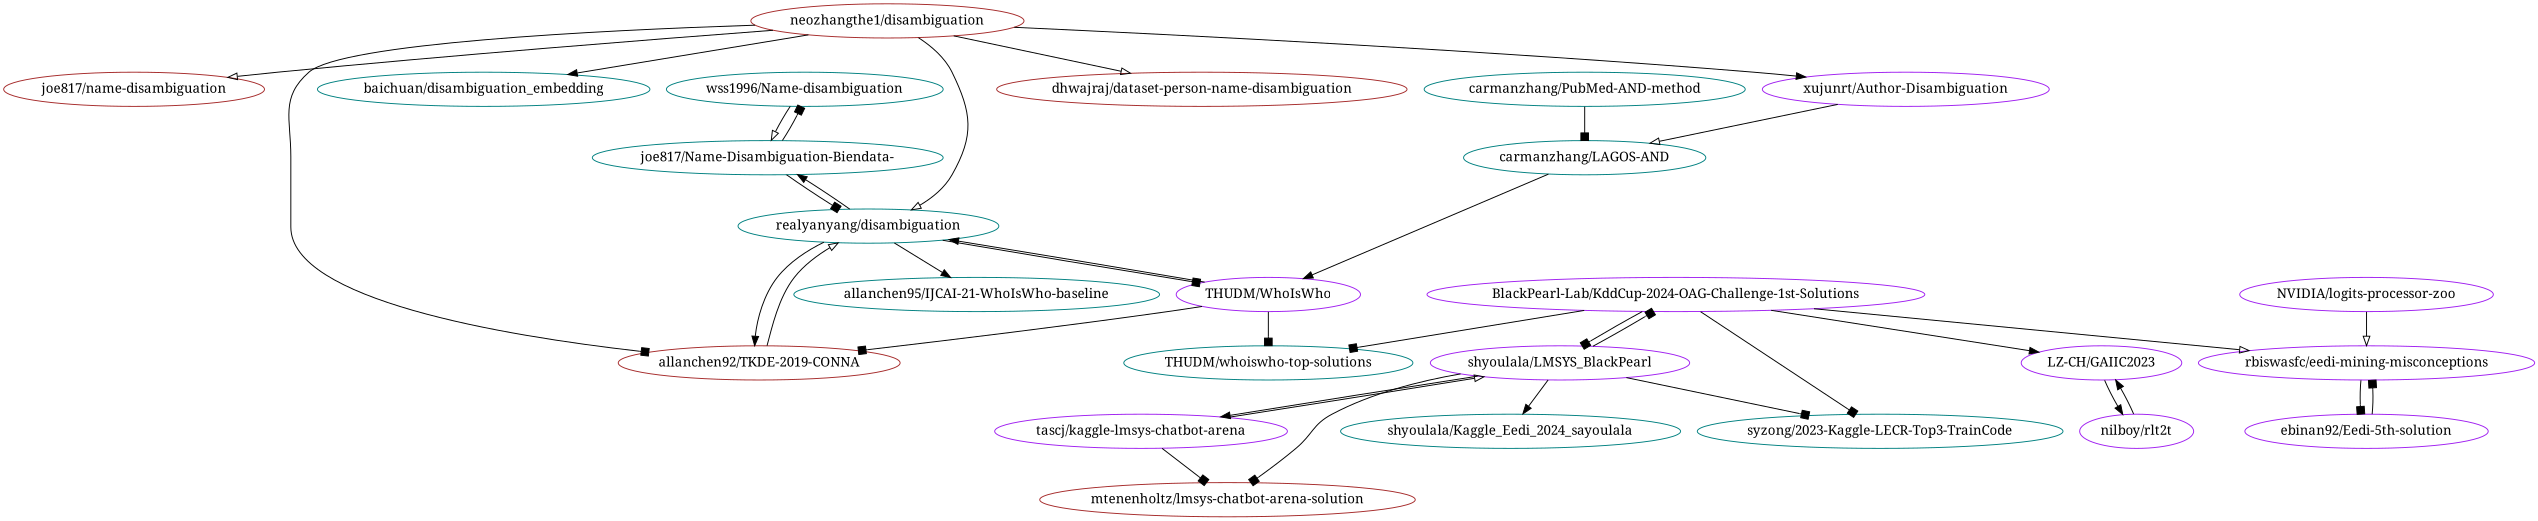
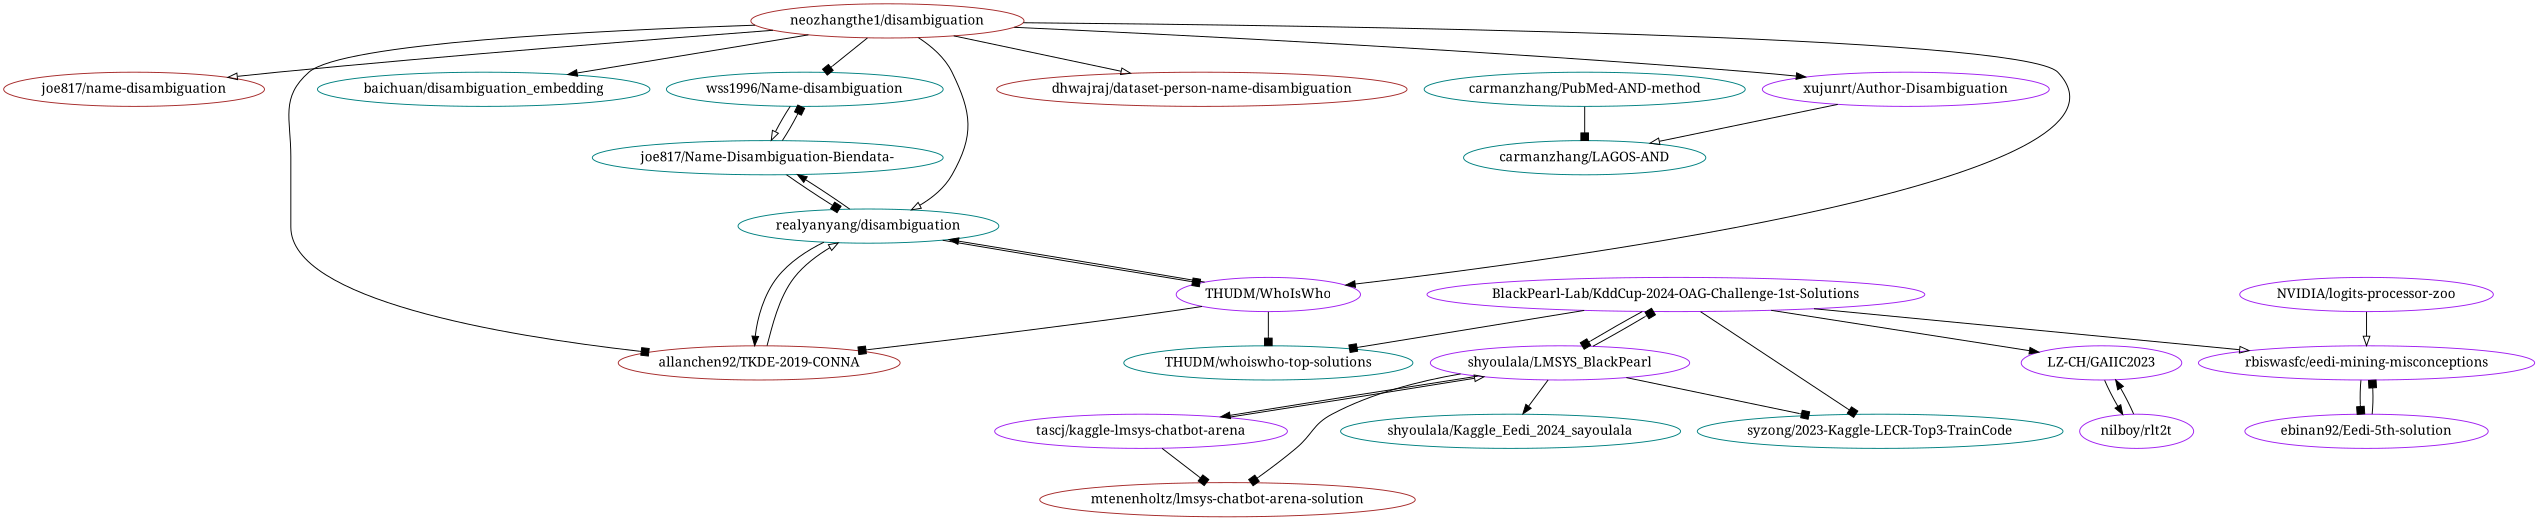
edge "neozhangthe1/disambiguation" -> "wss1996/Name-disambiguation": added
edge "carmanzhang/LAGOS-AND" -> "THUDM/WhoIsWho": now "neozhangthe1/disambiguation" -> "THUDM/WhoIsWho"
node "allanchen95/IJCAI-21-WhoIsWho-baseline": removed
